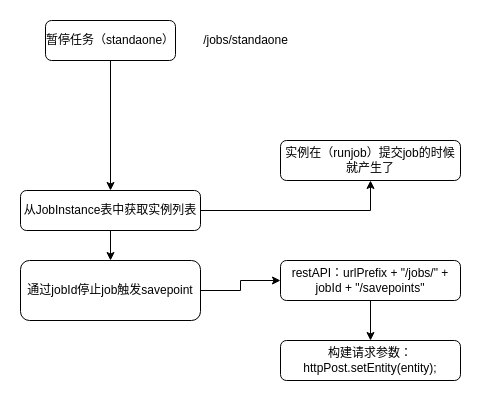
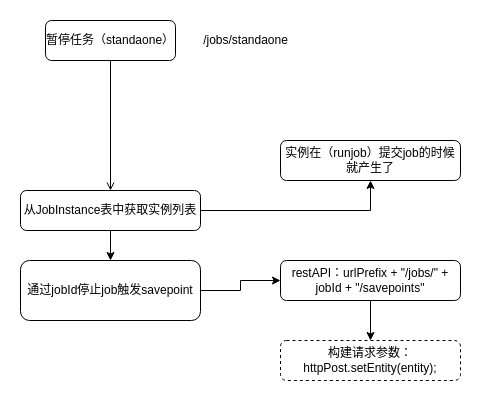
edge "暂停任务（standaone）" -> "从JobInstance表中获取实例列表": arrowhead classic -> open
node "构建请求参数：httpPost.setEntity(entity);": style solid -> dashed
